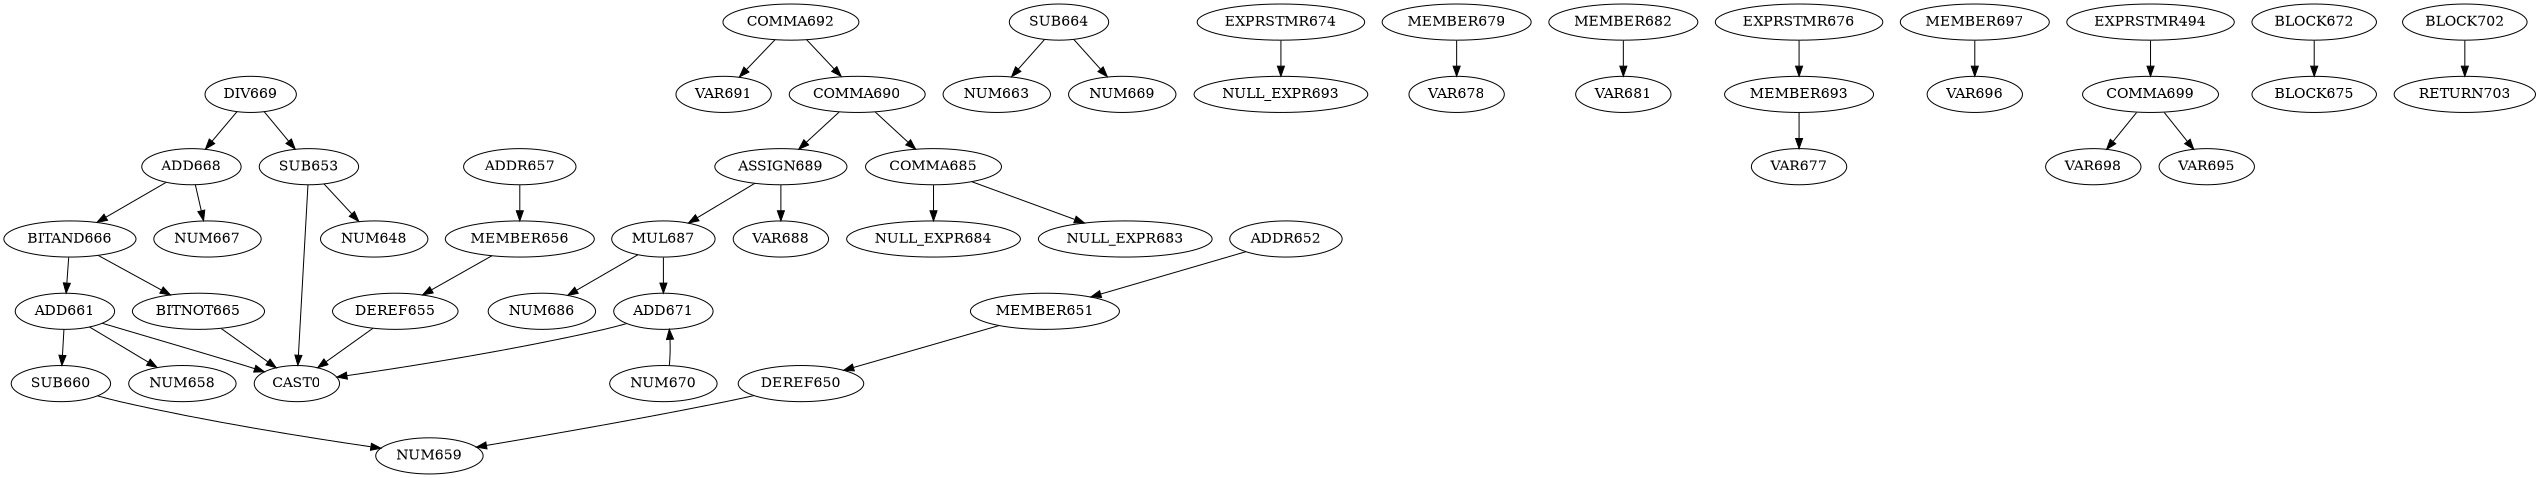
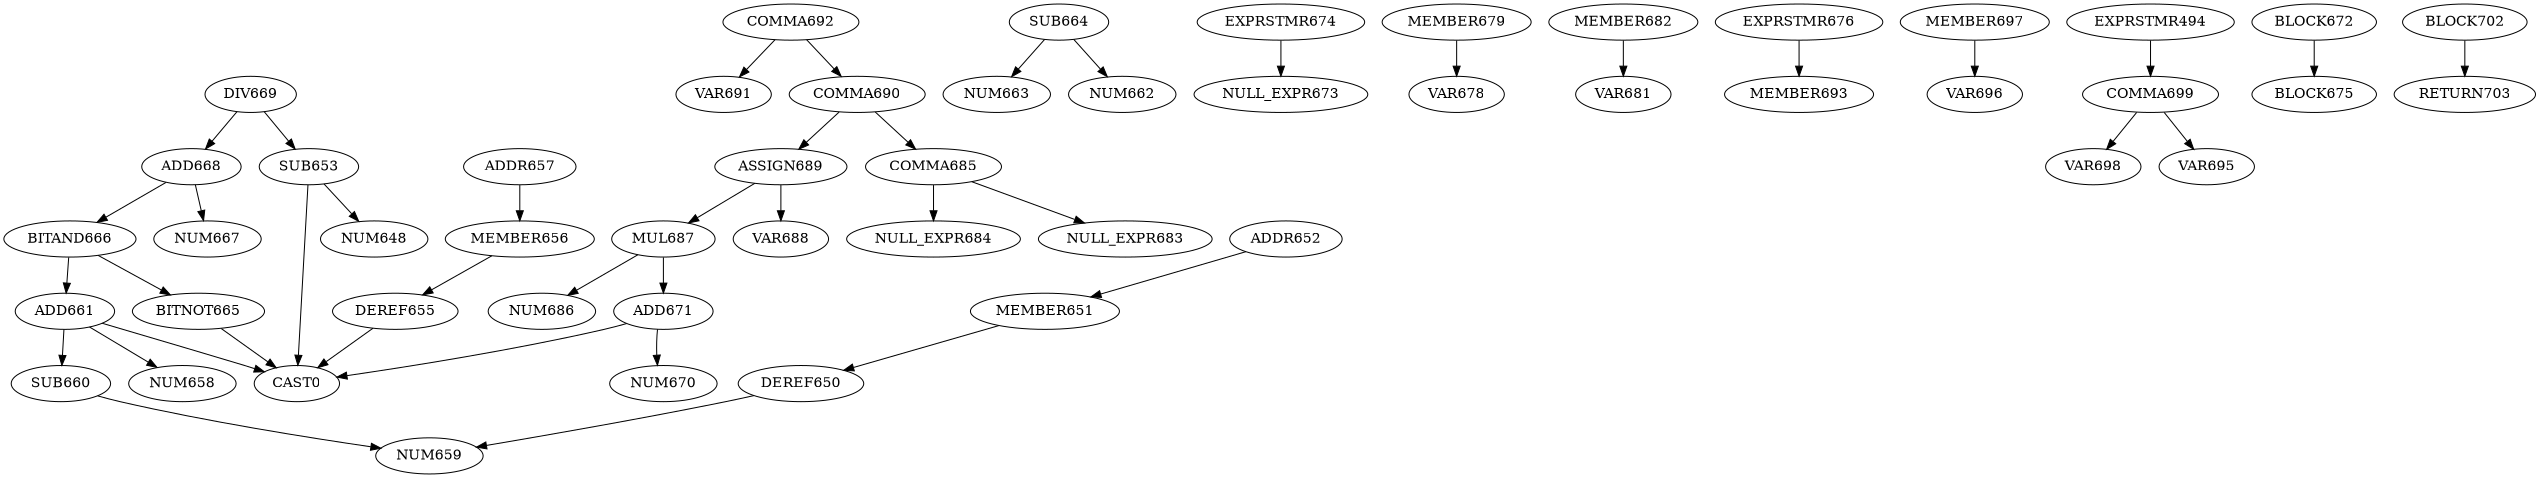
node "NUM669": label "NUM669" -> "NUM662"
node "NULL_EXPR693": label "NULL_EXPR693" -> "NULL_EXPR673"
node "VAR677": removed
edge "NUM670" -> "ADD671": reversed
